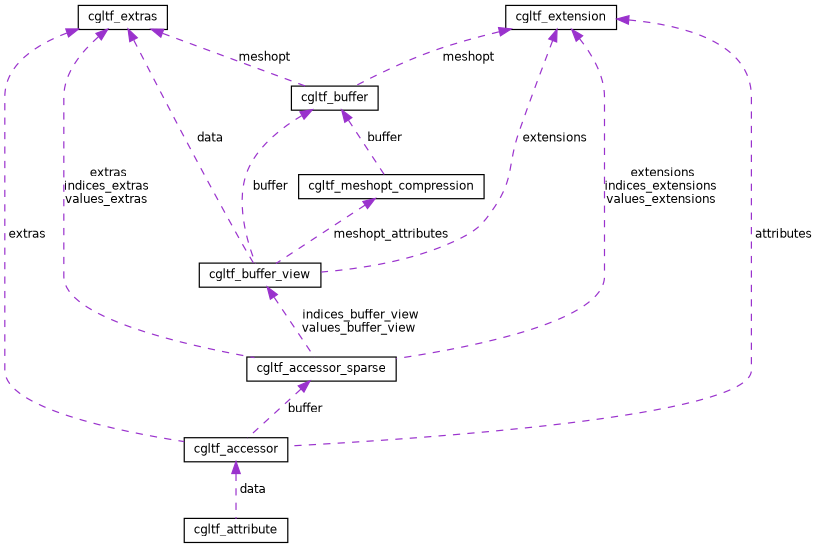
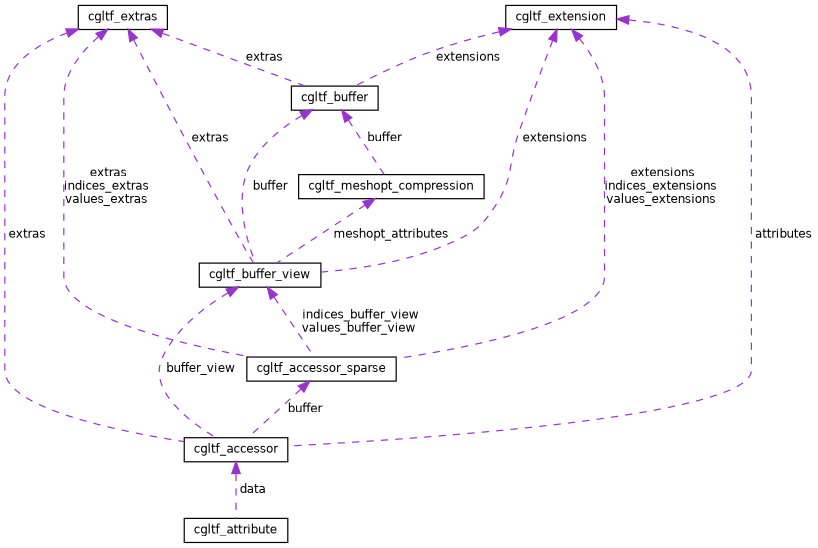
edge "cgltf_buffer" -> "cgltf_extras": label " meshopt" -> " extras"
edge "cgltf_buffer" -> "cgltf_extension": label " meshopt" -> " extensions"
edge "cgltf_buffer_view" -> "cgltf_extras": label " data" -> " extras"
edge "cgltf_accessor" -> "cgltf_buffer_view": added, label "buffer_view"
